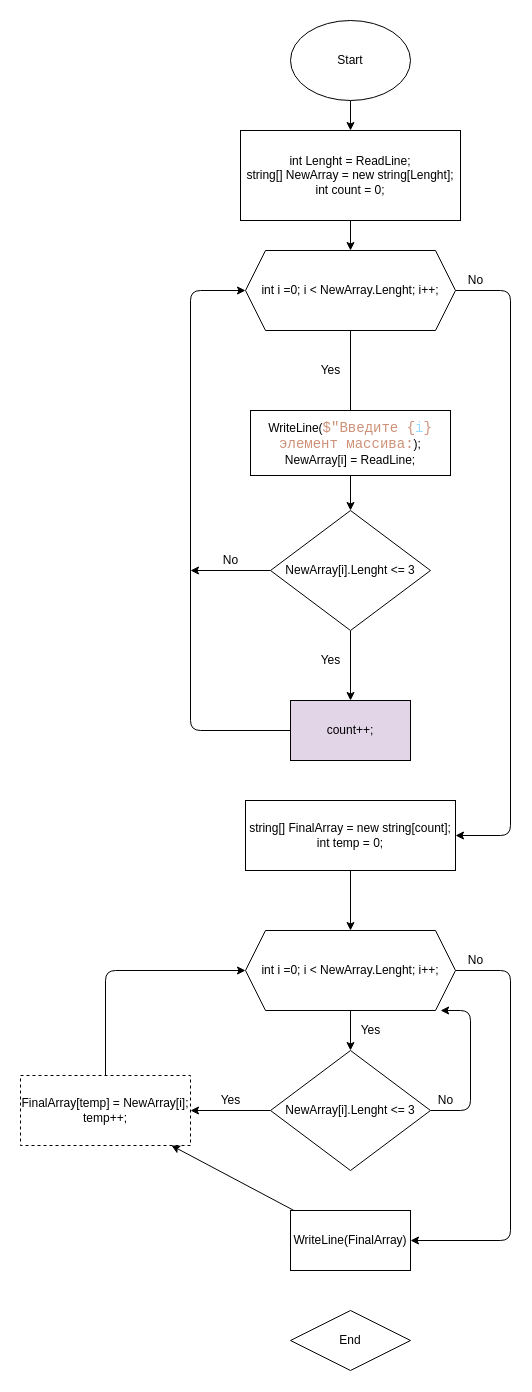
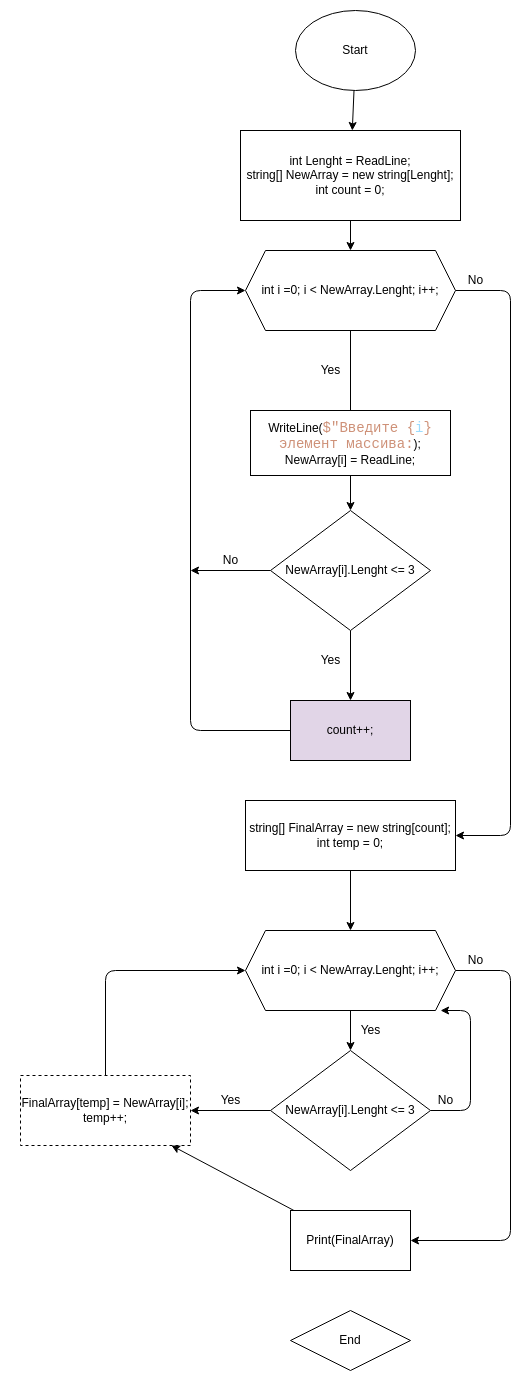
node "Start": moved (351, 61) -> (356, 51)
node "WriteLine(FinalArray)": label "WriteLine(FinalArray)" -> "Print(FinalArray)"
